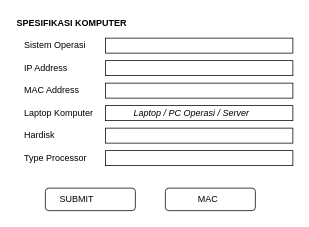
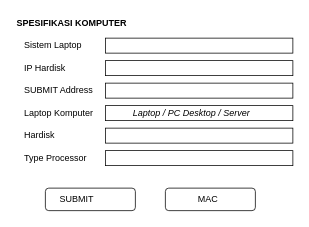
node "Sistem Operasi": label "Sistem Operasi" -> "Sistem Laptop"
node "IP Address": label "IP Address" -> "IP Hardisk"
node "MAC Address": label "MAC Address" -> "SUBMIT Address"
node "Laptop / PC Operasi / Server": label "Laptop / PC Operasi / Server" -> "Laptop / PC Desktop / Server"
